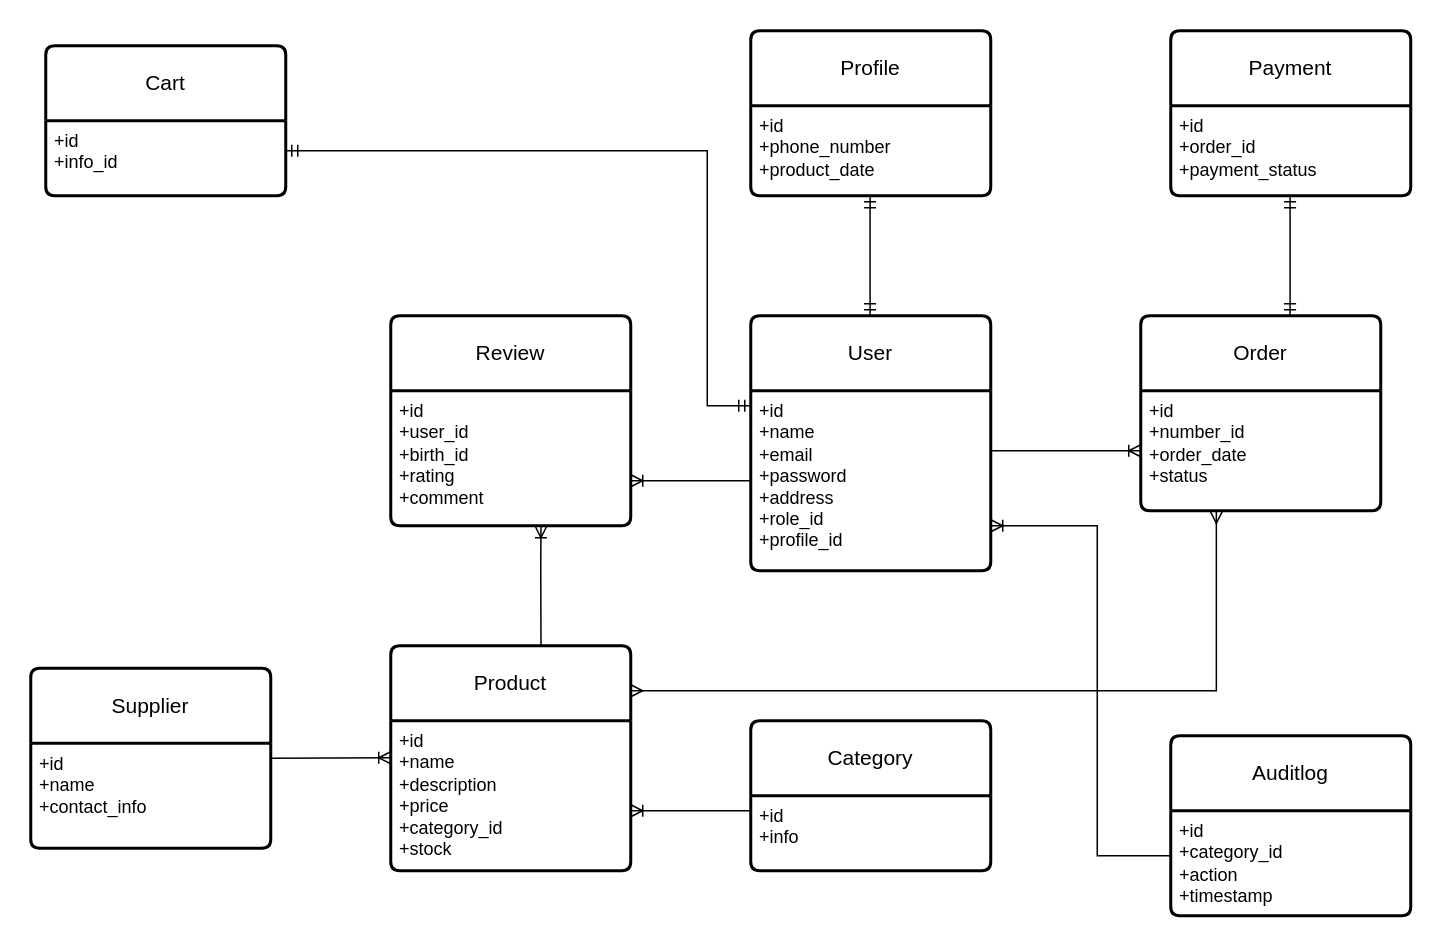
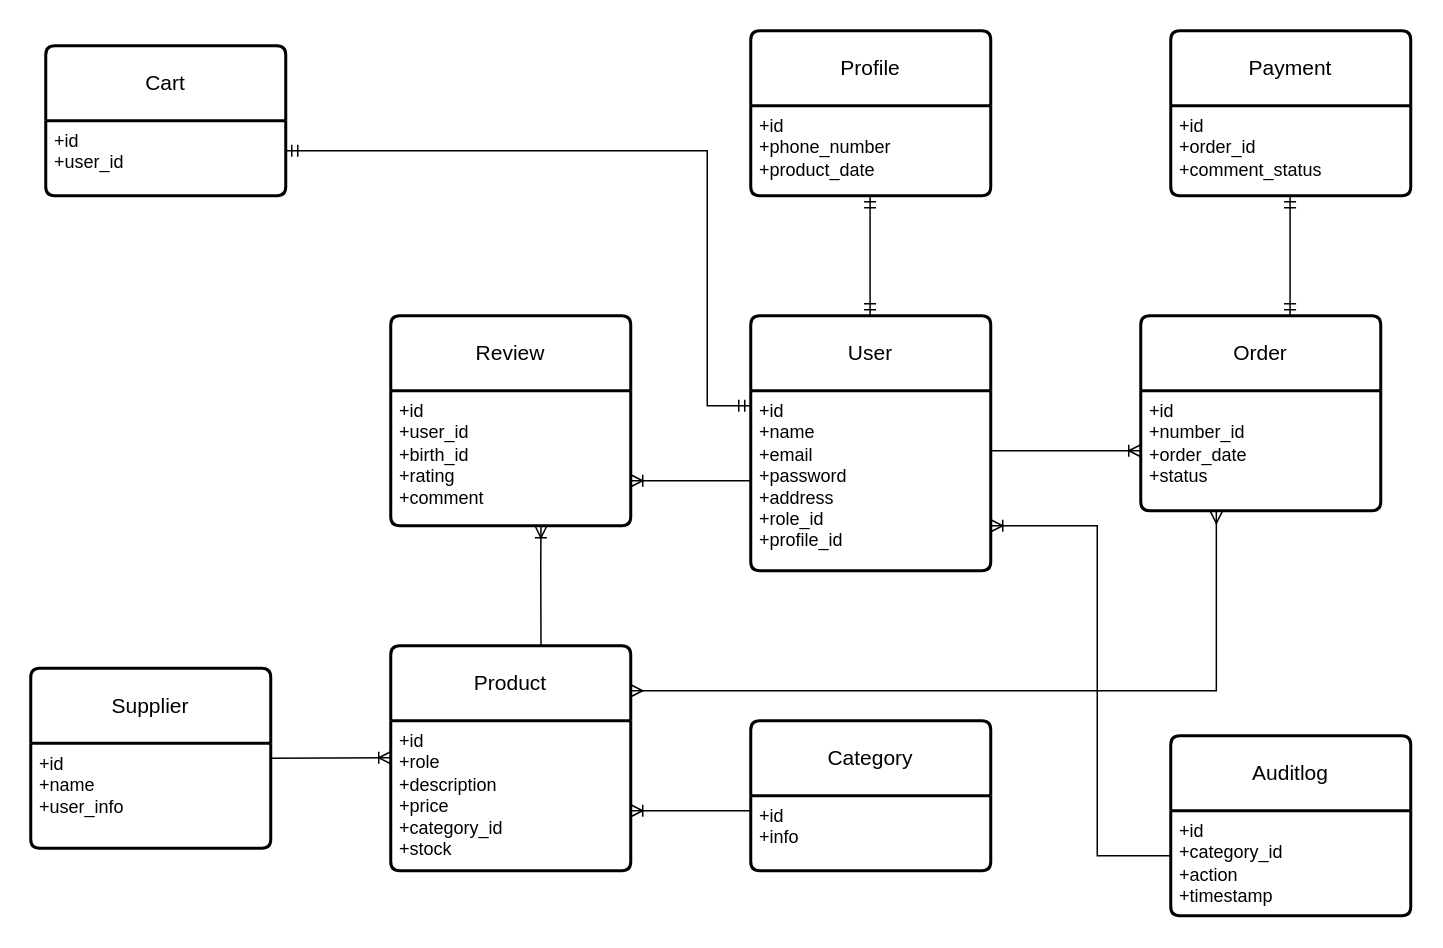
node "+id +order_id +payment_status": label "+id +order_id +payment_status" -> "+id +order_id +comment_status"
node "+id +info_id": label "+id +info_id" -> "+id +user_id"
node "+id +name +contact_info": label "+id +name +contact_info" -> "+id +name +user_info"
node "+id +name +description +price +category_id +stock": label "+id +name +description +price +category_id +stock" -> "+id +role +description +price +category_id +stock"
